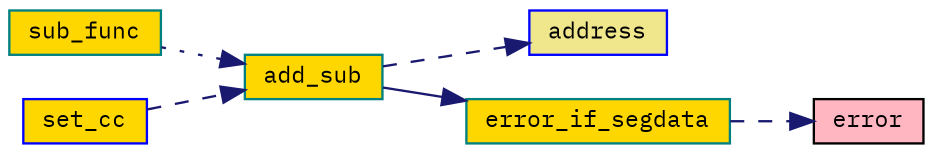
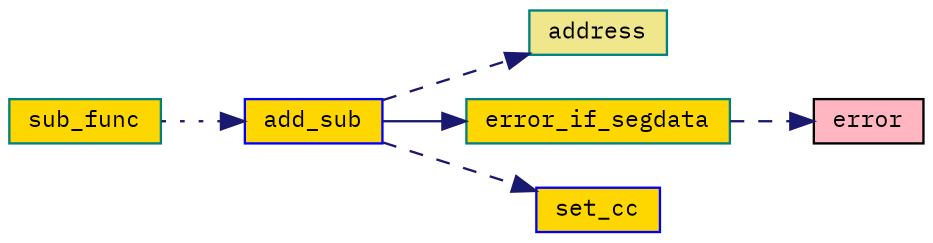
node "address": color blue -> teal
node "add_sub": color teal -> blue
edge "set_cc" -> "add_sub": reversed
